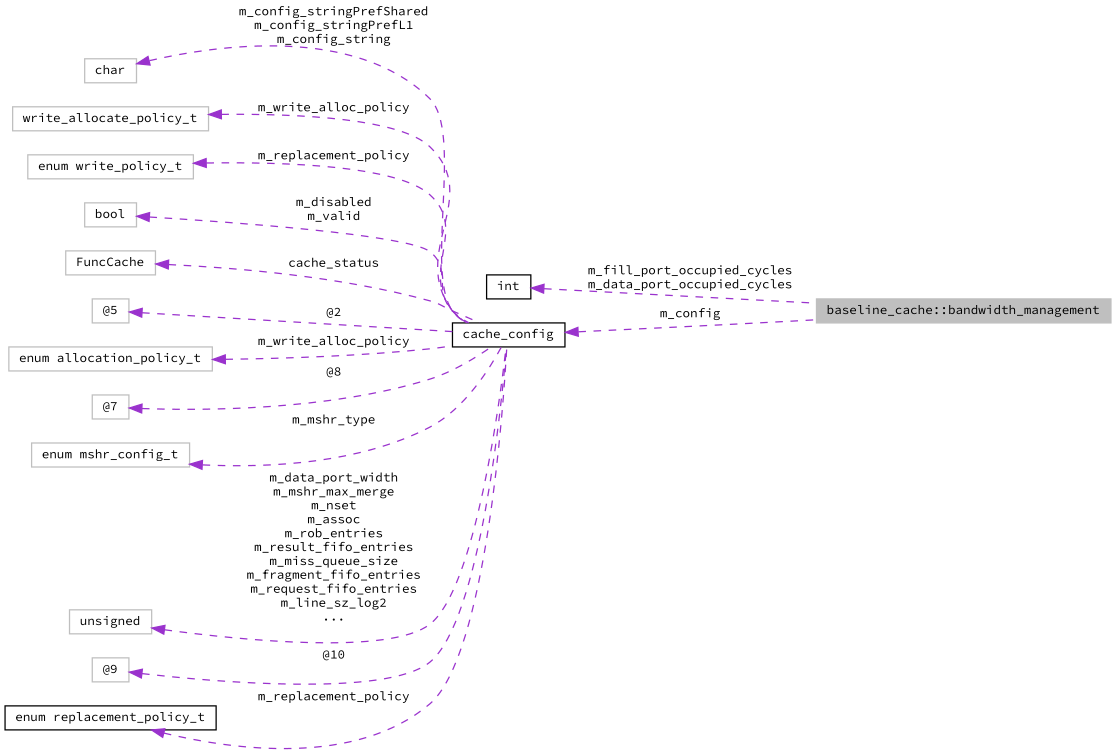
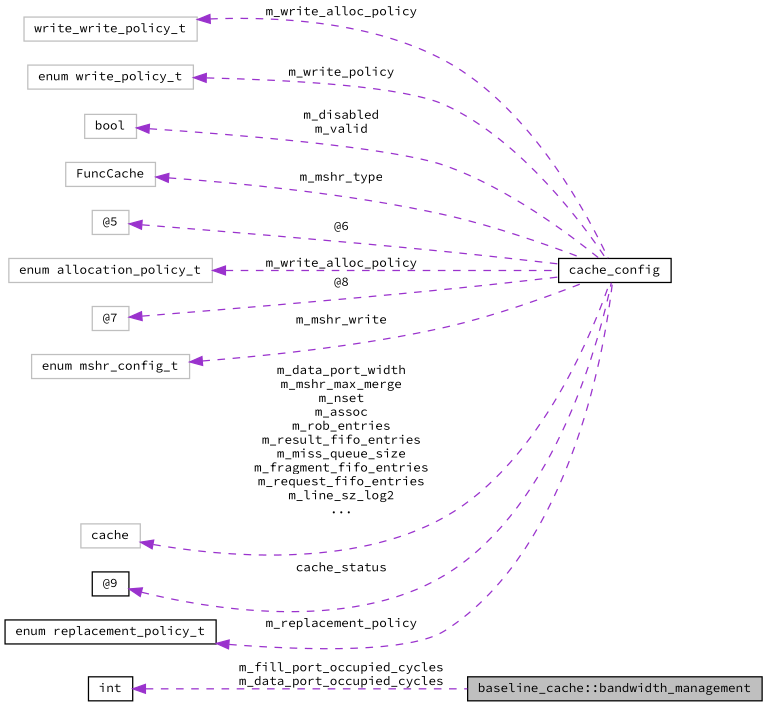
node "char": removed
node "write_allocate_policy_t": label "write_allocate_policy_t" -> "write_write_policy_t"
edge "cache_config" -> "enum write_policy_t": label "m_replacement_policy" -> "m_write_policy"
edge "cache_config" -> "FuncCache": label "cache_status" -> "m_mshr_type"
node "baseline_cache::bandwidth_management": color grey75 -> black
edge "cache_config" -> "@5": label "@2" -> "@6"
edge "baseline_cache::bandwidth_management" -> "cache_config": removed, label "m_config"
edge "cache_config" -> "enum mshr_config_t": label "m_mshr_type" -> "m_mshr_write"
node "unsigned": label "unsigned" -> "cache"
edge "cache_config" -> "@9": label "@10" -> "cache_status"
node "@9": color grey75 -> black
